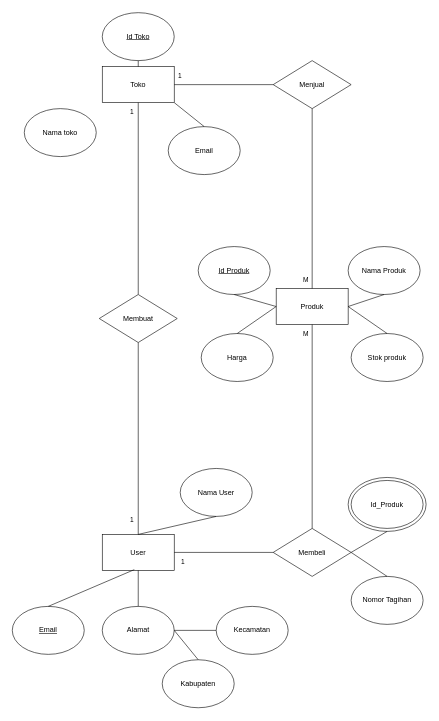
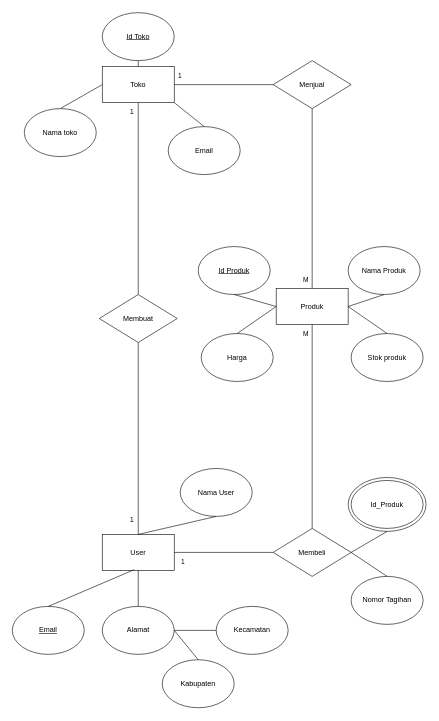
edge "Toko" -- "Nama toko": added
